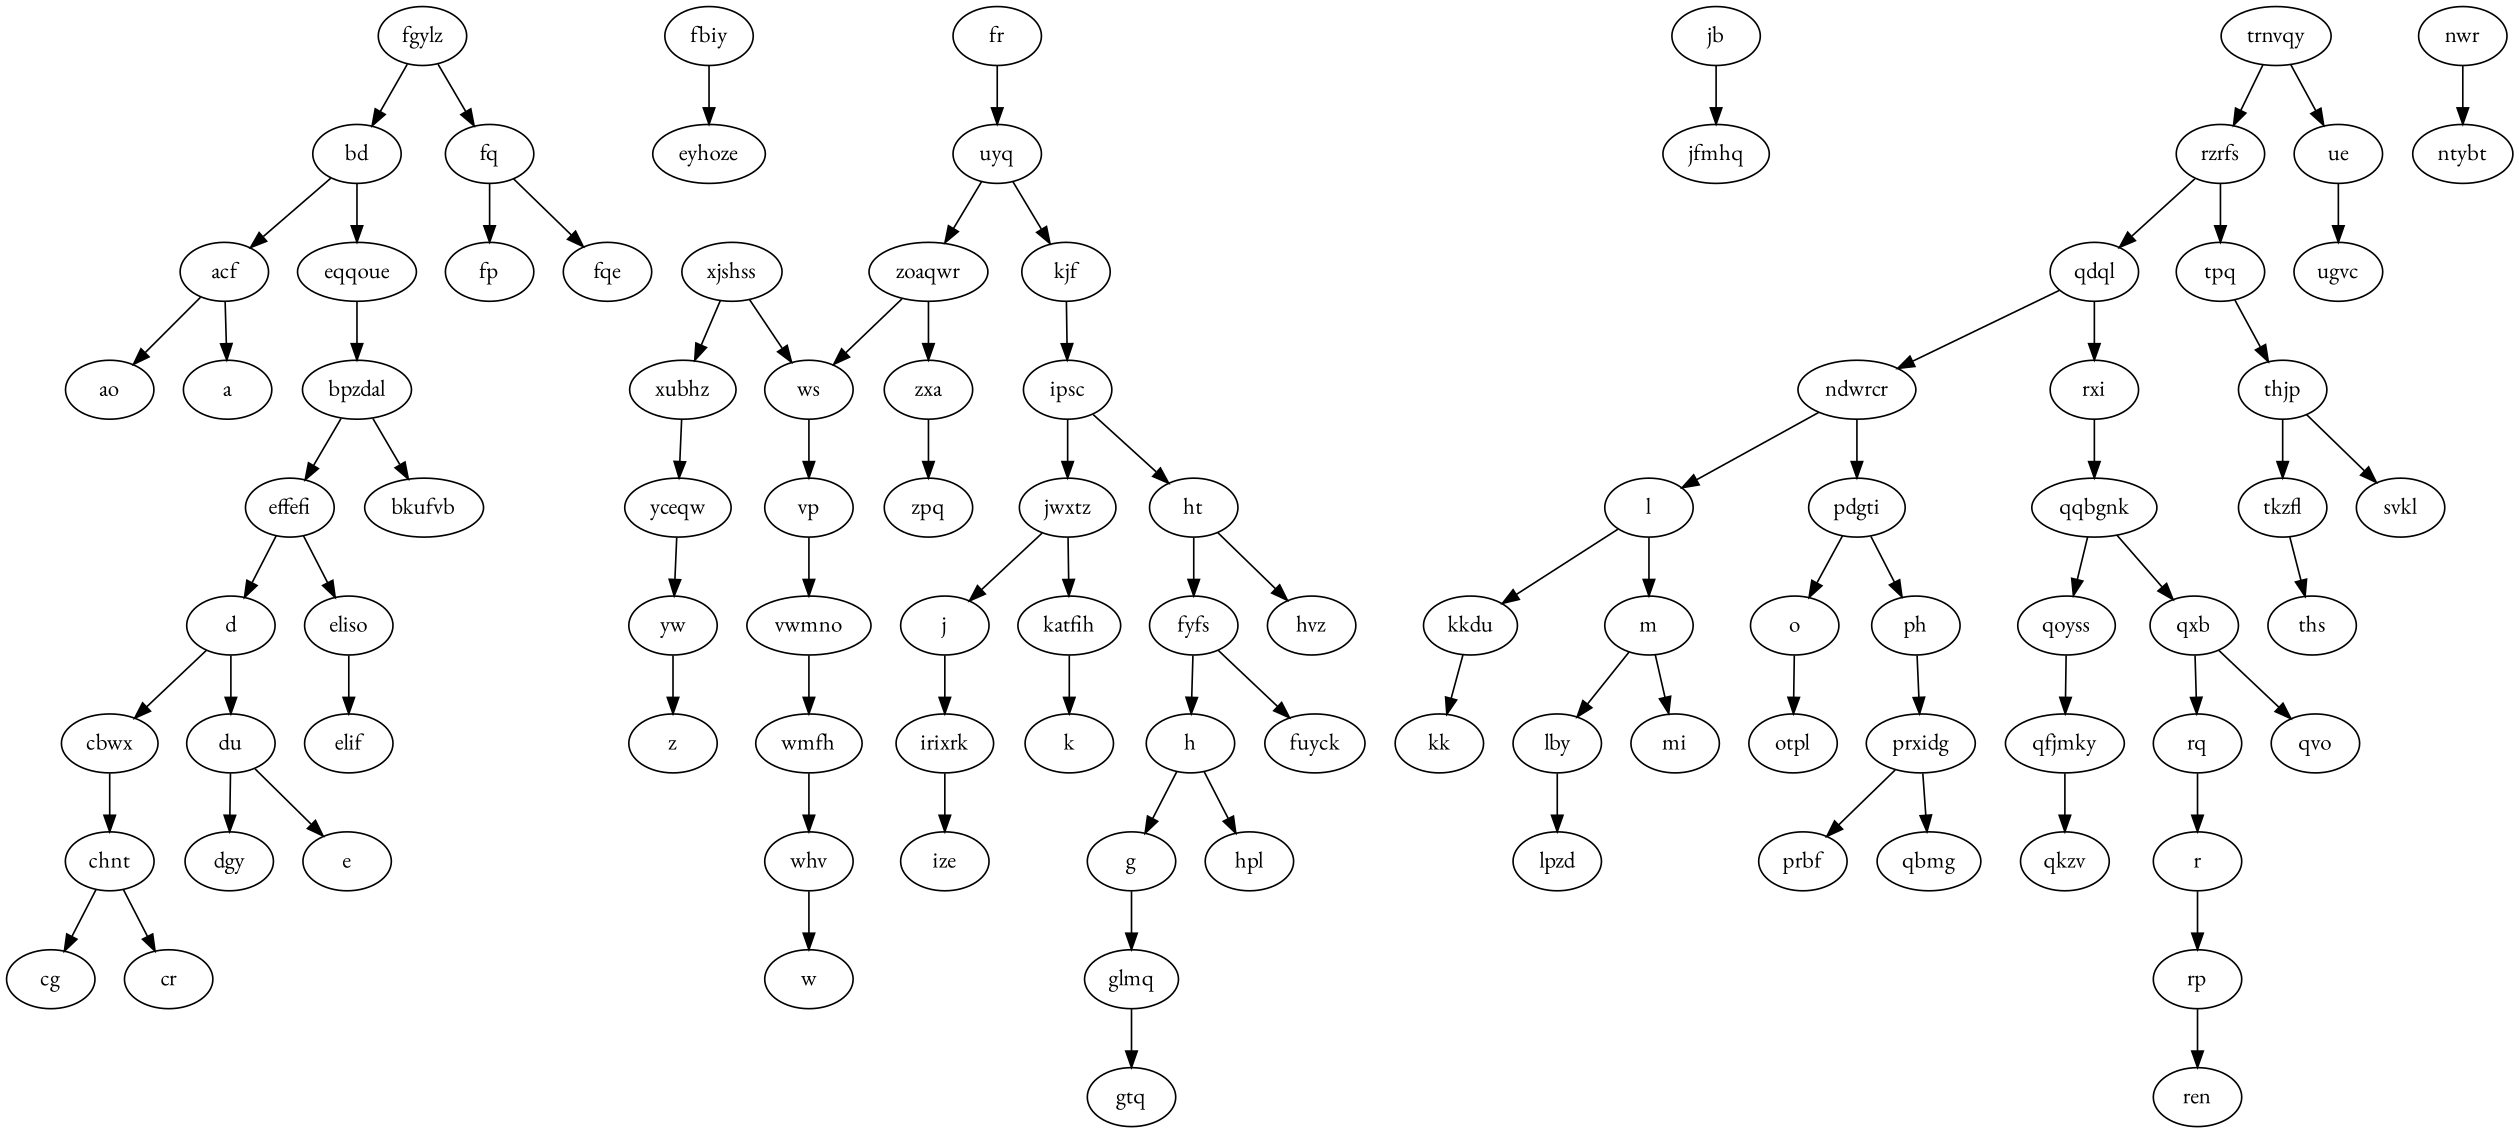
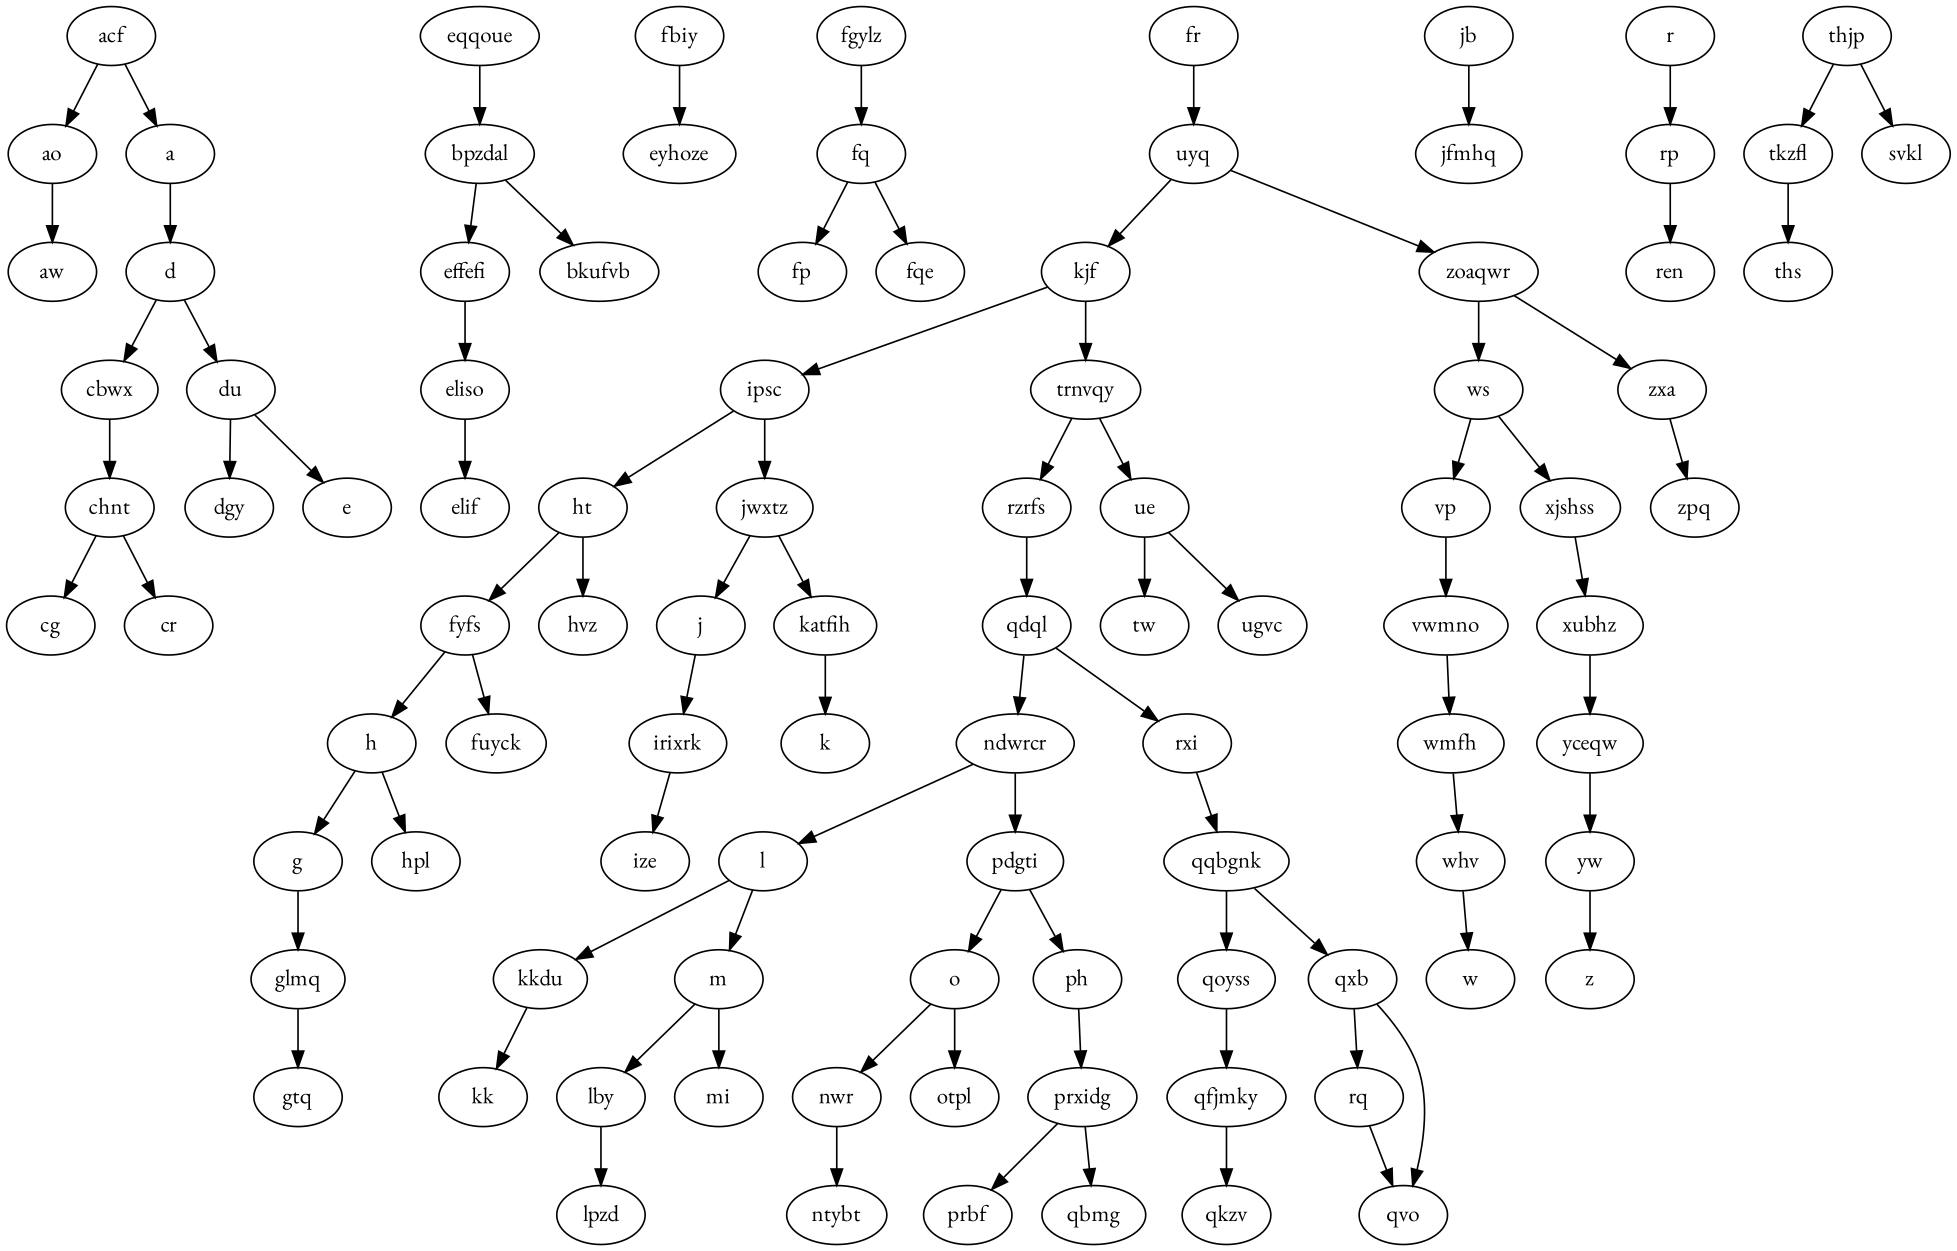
node "bd": removed
node "aw": added
node "tpq": removed
edge "kjf" -> "trnvqy": added
edge "xjshss" -> "ws": reversed
edge "effefi" -> "d": now "a" -> "d"
node "tw": added
edge "rq" -> "r": now "rq" -> "qvo"
edge "o" -> "nwr": added
